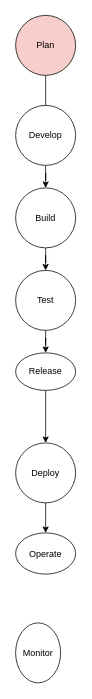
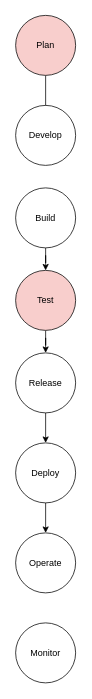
edge "Develop" -> "Build": removed
node "Test": fillcolor #ffffff -> #f8cecc
node "Release": size 60x38 -> 60x60
node "Operate": size 60x41 -> 60x60
node "Monitor": size 45x60 -> 60x60
